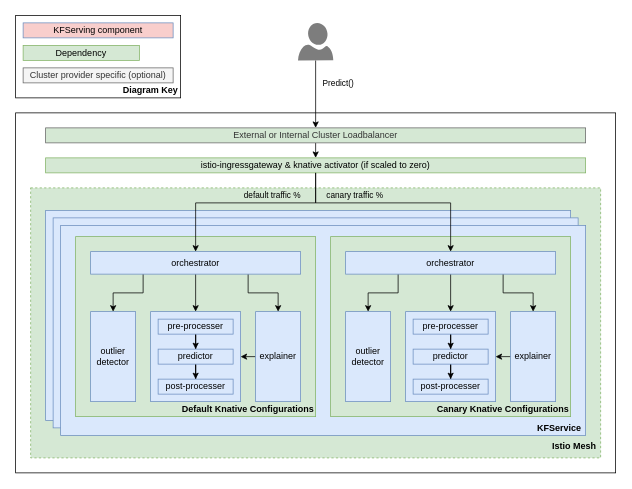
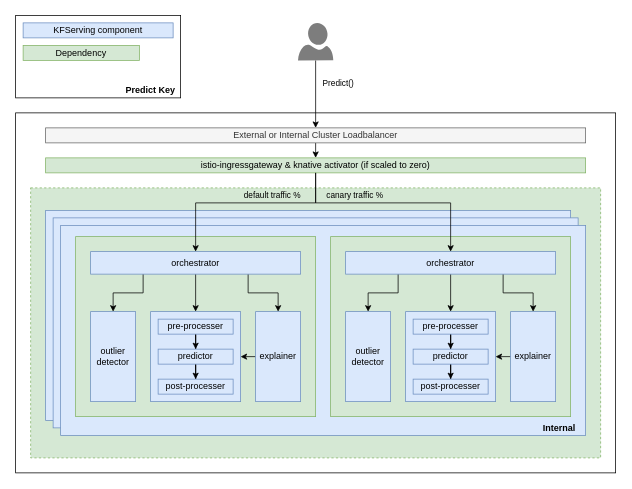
node "KFServing component": fillcolor #f8cecc -> #dae8fc
node "Cluster provider specific (optional)": removed
node "Diagram Key": label "Diagram Key" -> "Predict Key"
node "External or Internal Cluster Loadbalancer": fillcolor #d5e8d4 -> #f5f5f5
node "Default Knative Configurations": removed
node "Canary Knative Configurations": removed
node "KFService": label "KFService" -> "Internal"
node "Istio Mesh": removed
